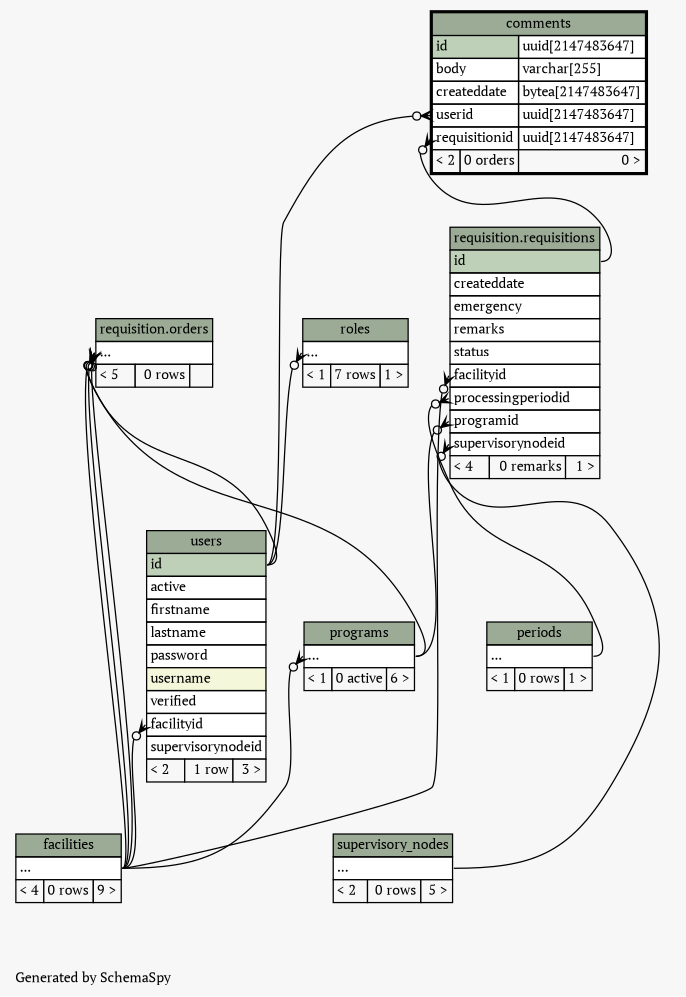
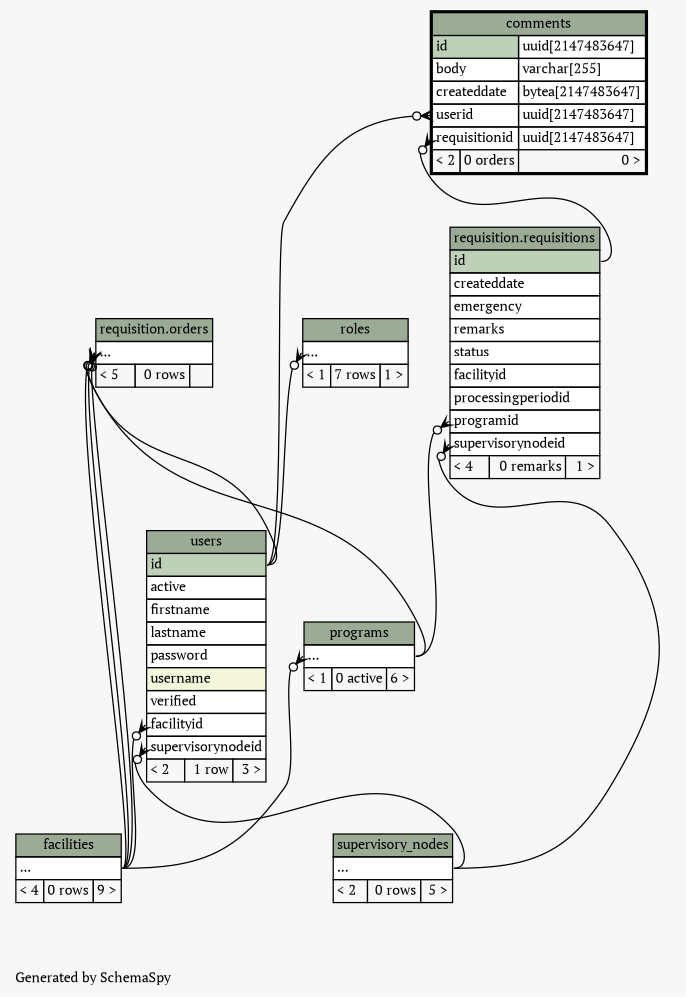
node "periods": removed
edge "facilities" -> "requisition.requisitions": removed
edge "supervisory_nodes" -> "users": added
